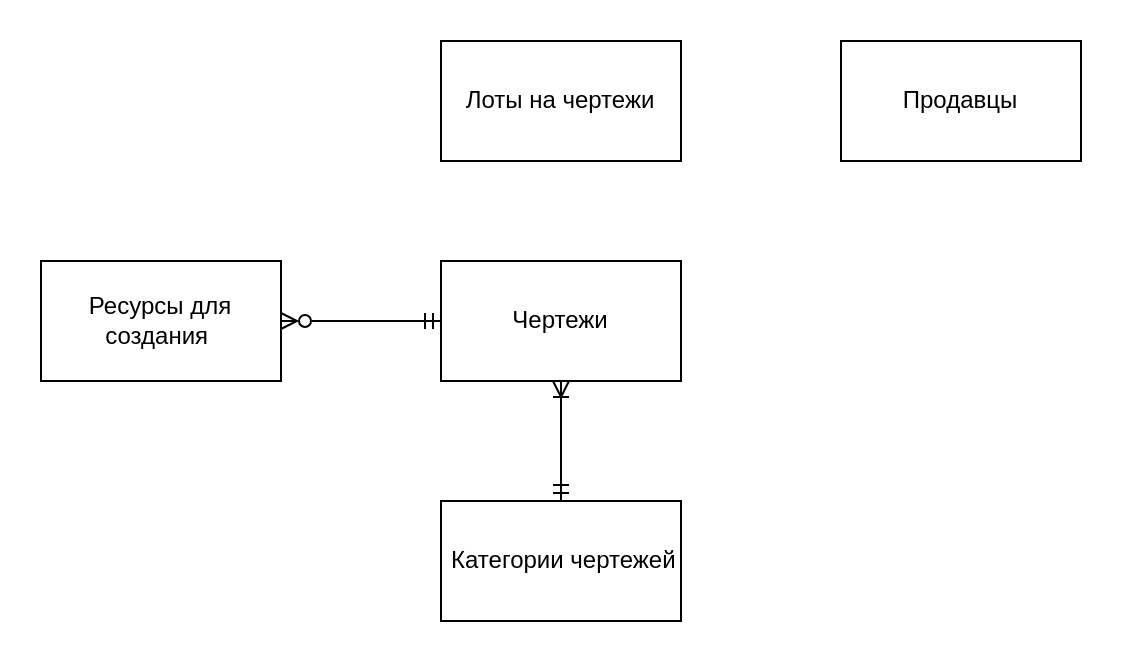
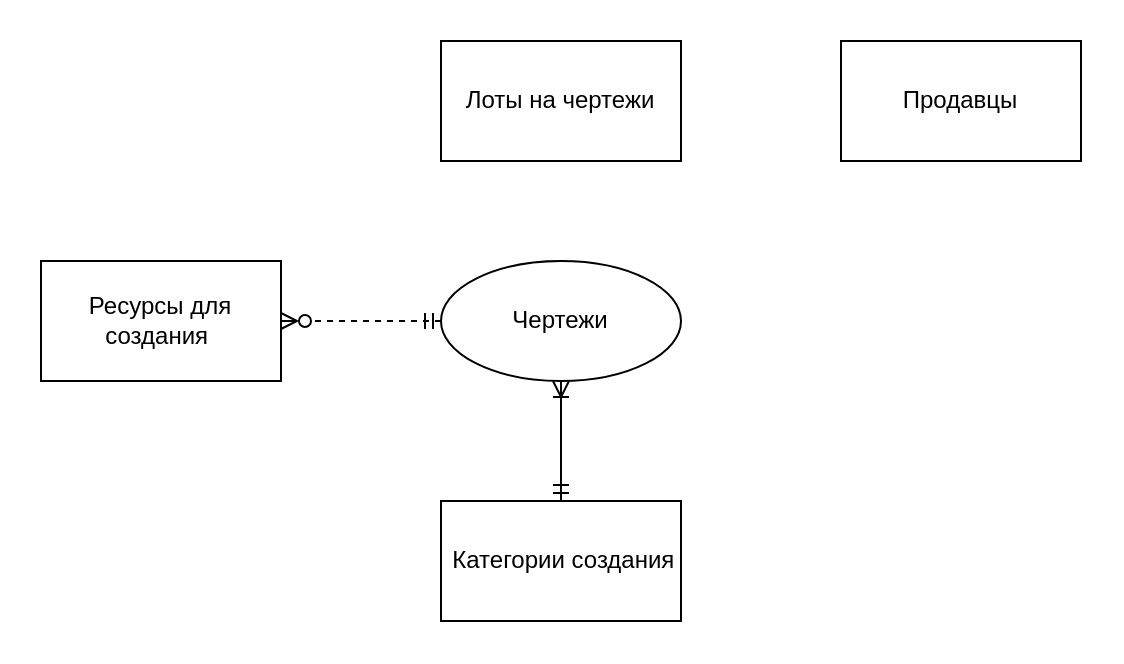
edge "Ресурсы для создания" -- "Чертежи": style solid -> dashed
node "Чертежи": shape rectangle -> ellipse
node "Категории чертежей": label "Категории чертежей" -> "Категории создания"
